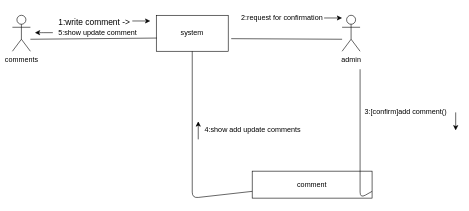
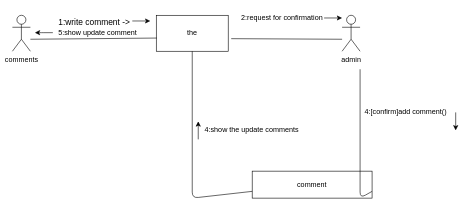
node "system": label "system" -> "the"
node "3:[confirm]add comment()": label "3:[confirm]add comment()" -> "4:[confirm]add comment()"
node "4:show add update comments": label "4:show add update comments" -> "4:show the update comments"
